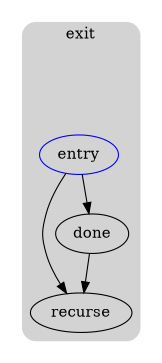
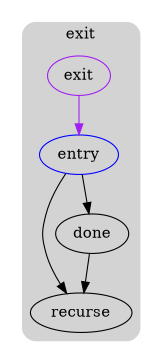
node "exit": added
